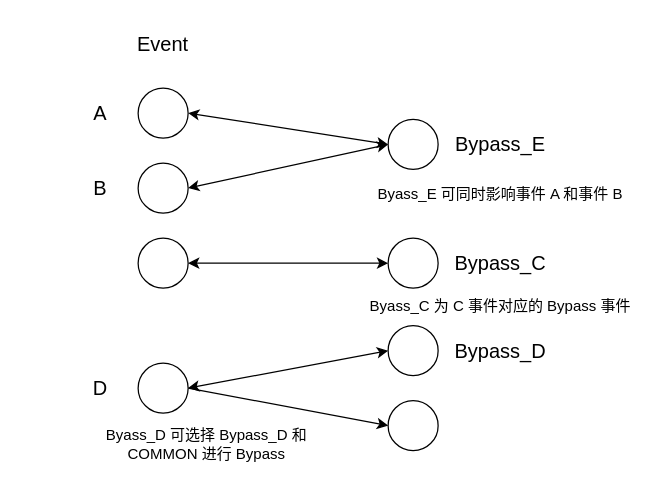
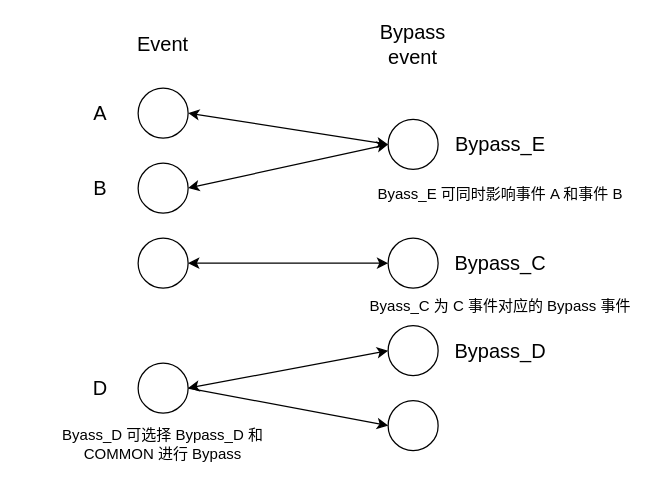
node "Bypass event": added
node "Byass_D 可选择 Bypass_D 和 COMMON 进行 Bypass": moved (207, 444) -> (163, 444)
